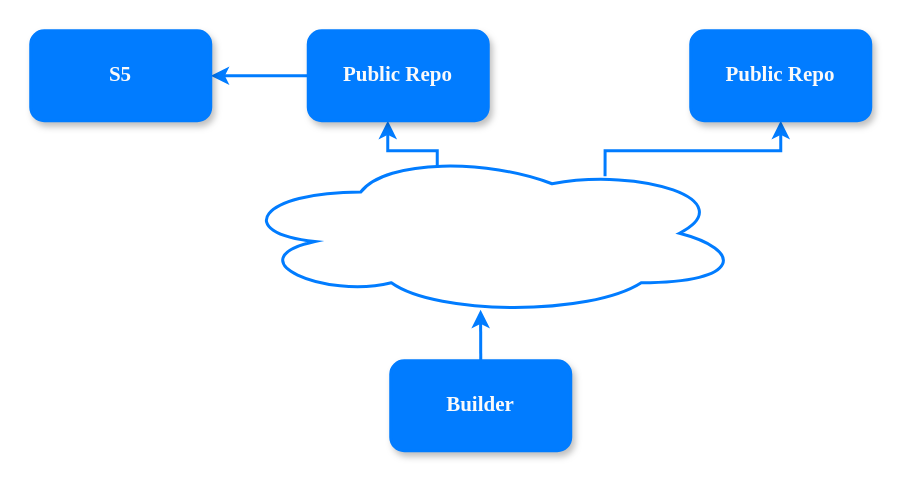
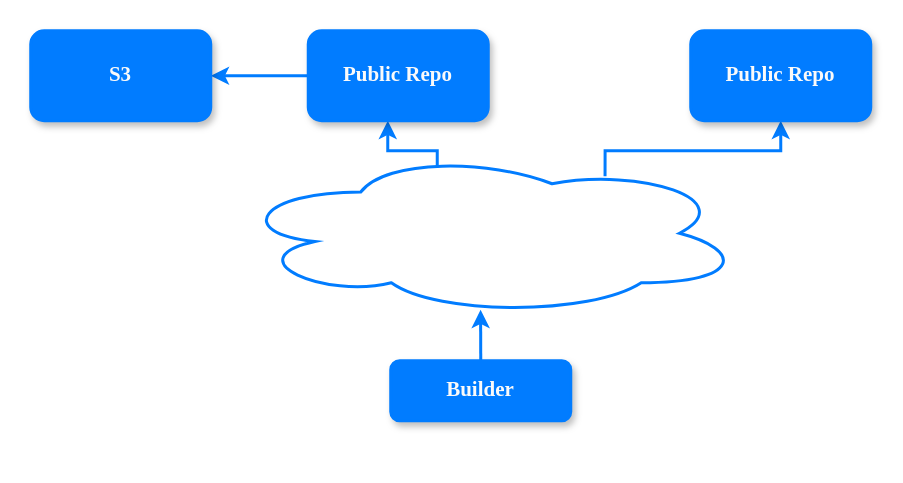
node "S5": label "S5" -> "S3"
node "Builder": size 180x90 -> 180x60
